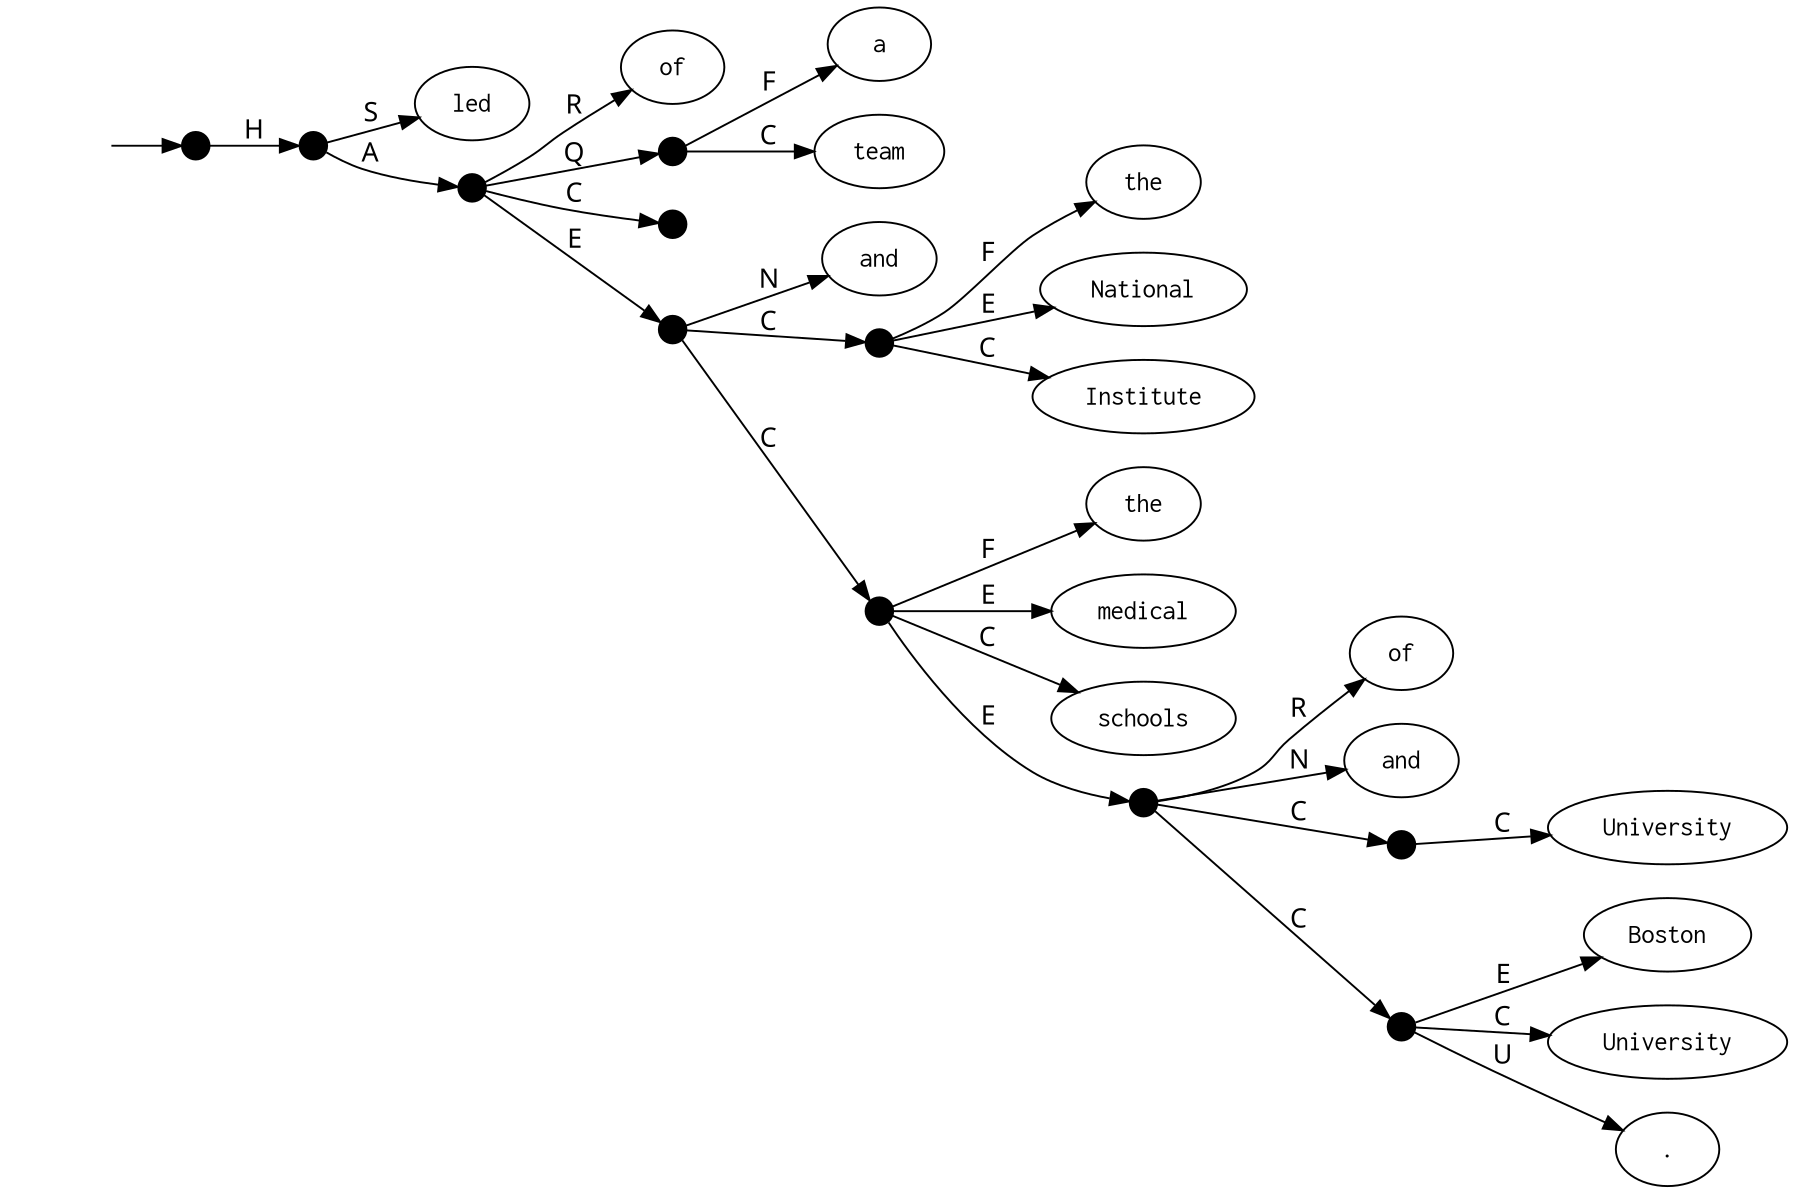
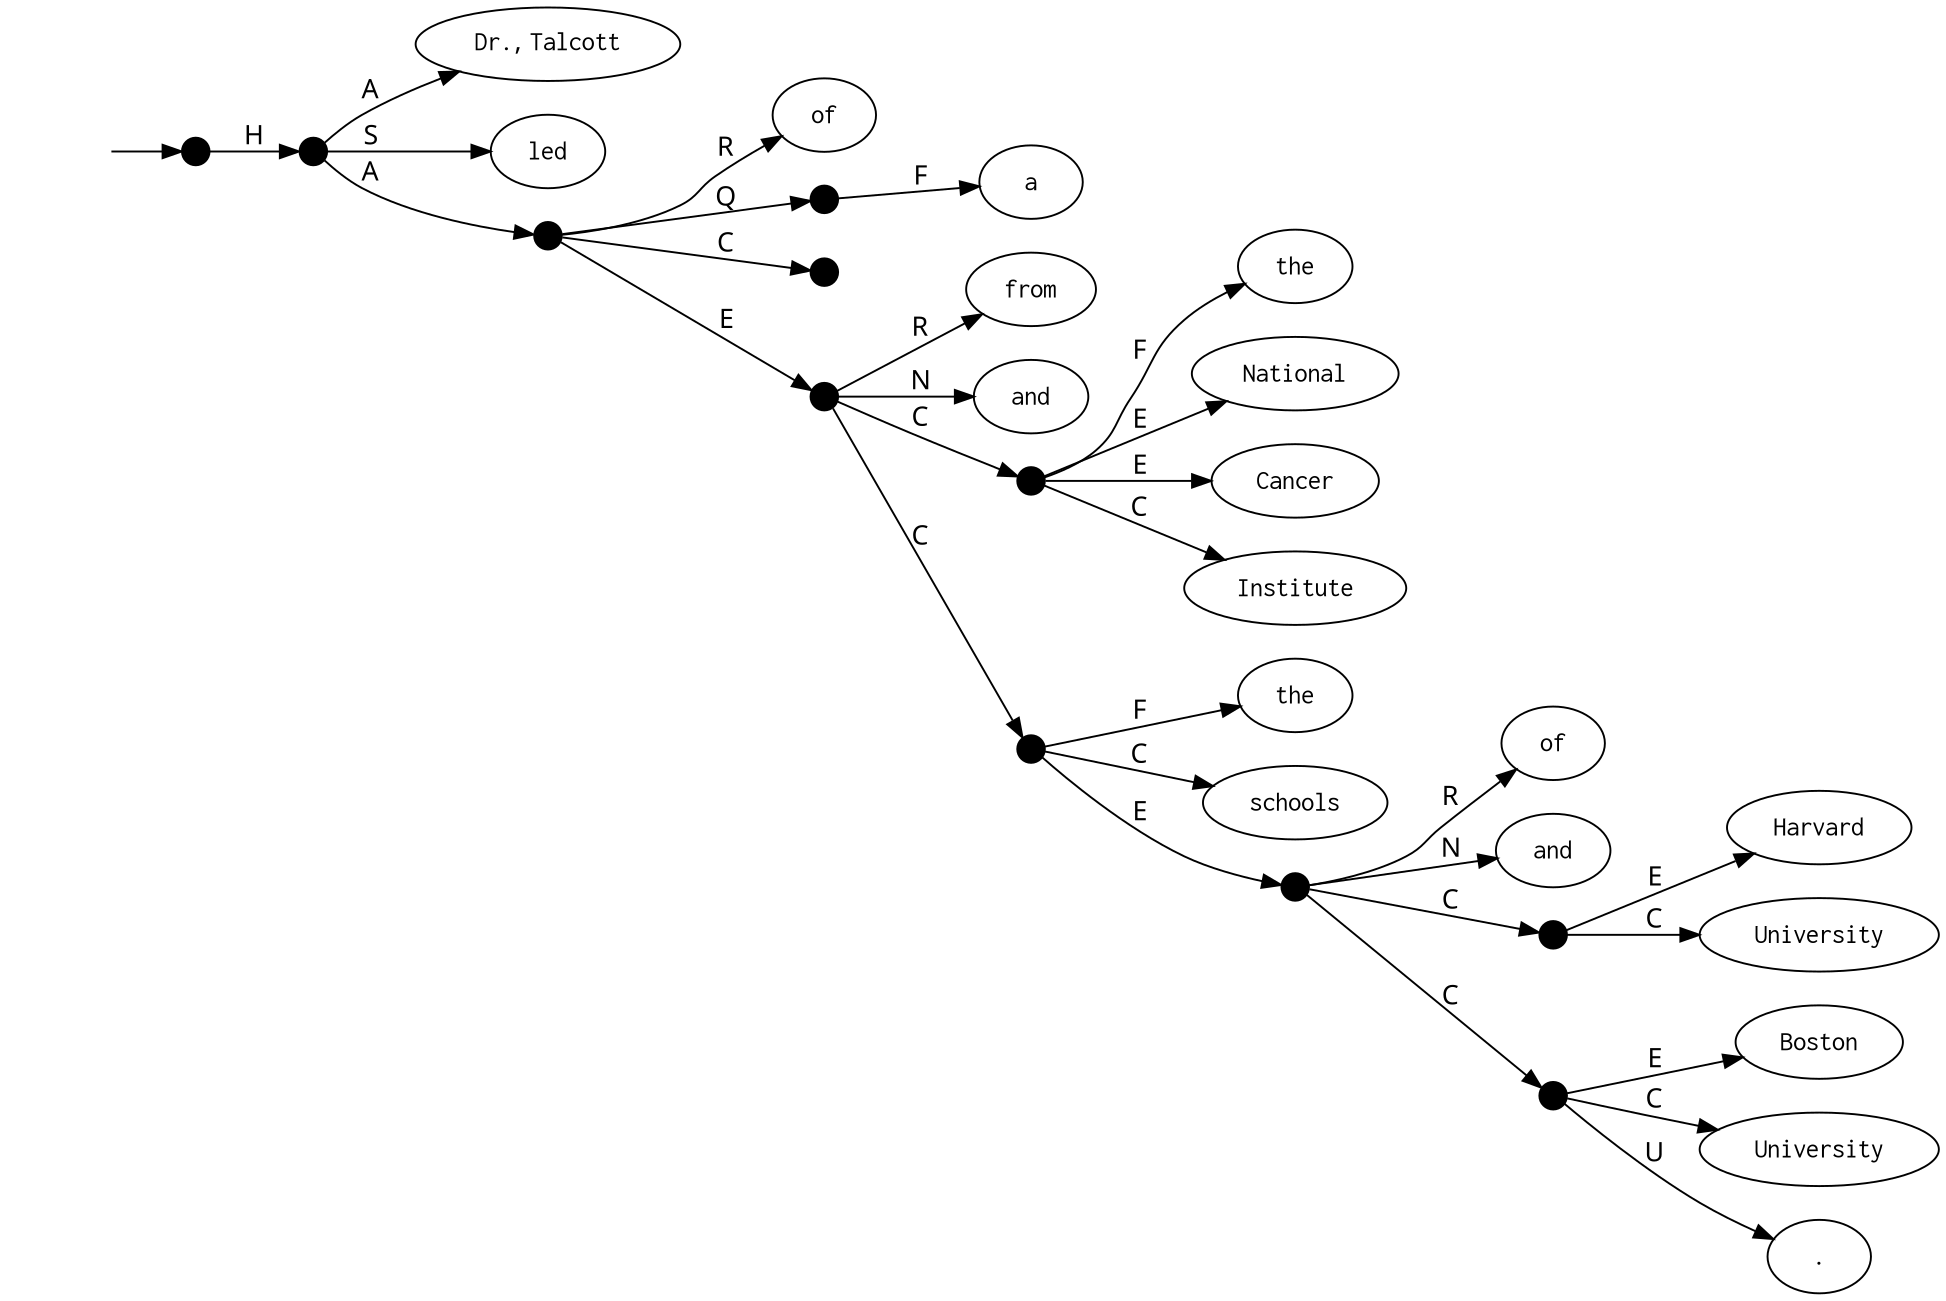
node "Dr.": added
node "team": removed
node "from": added
node "Cancer": added
node "medical": removed
node "Harvard": added
